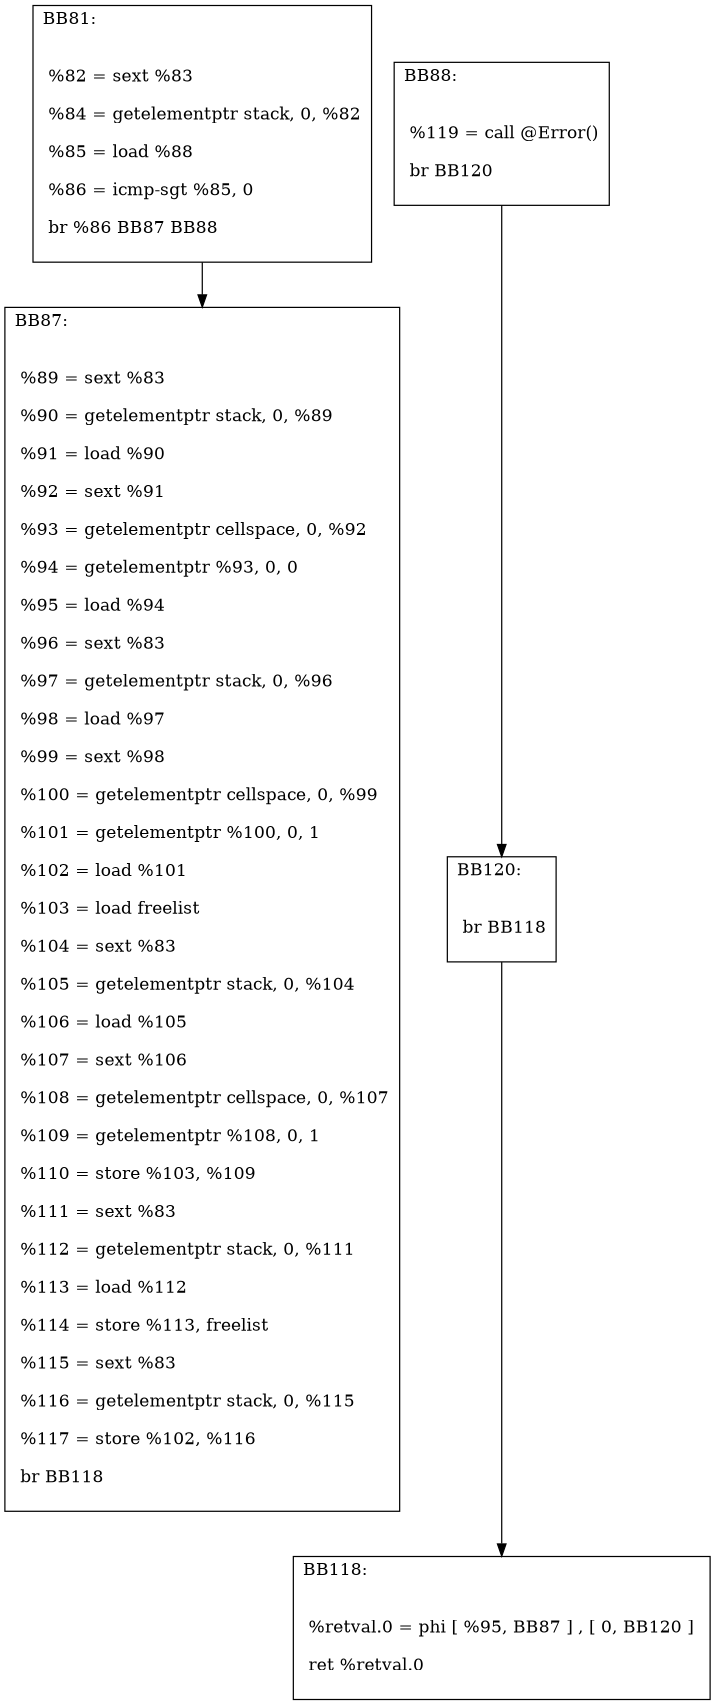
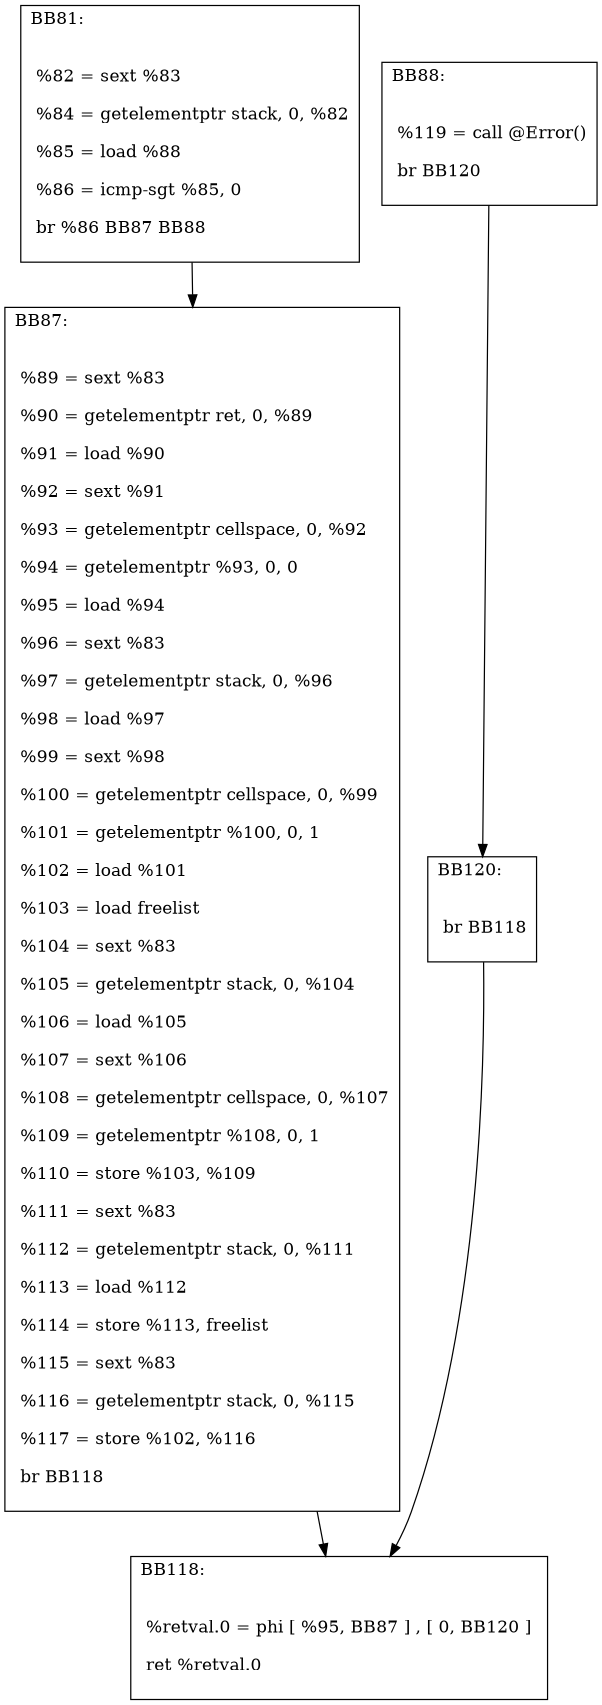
node "BB87:": text "%90 = getelementptr stack, 0, %89" -> "%90 = getelementptr ret, 0, %89"
edge "BB87:" -> "BB118:": added
